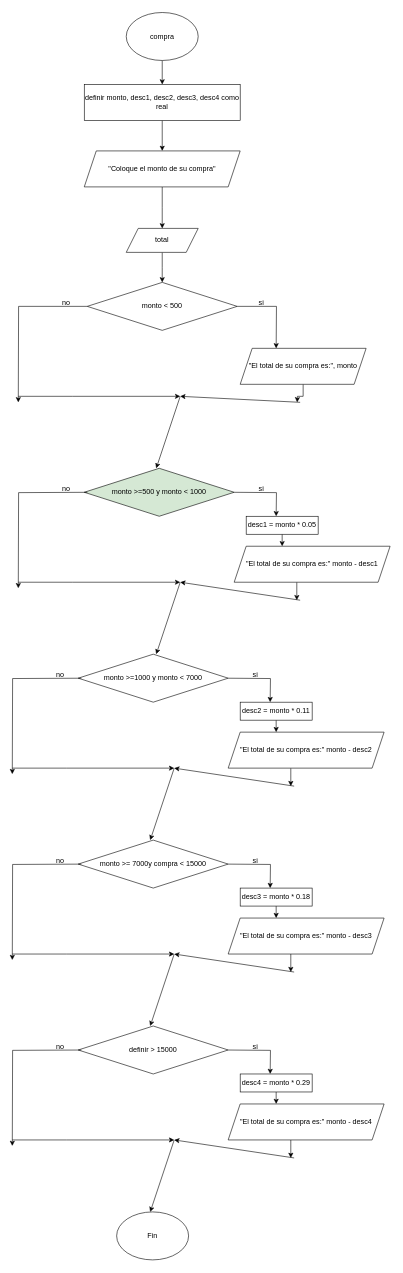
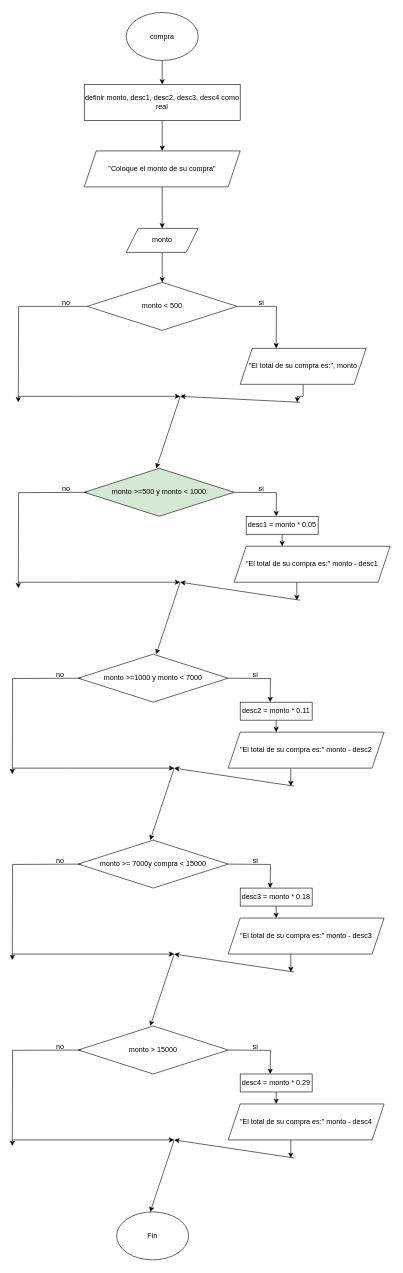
node "total": label "total" -> "monto"
node "definir > 15000": label "definir > 15000" -> "monto > 15000"
